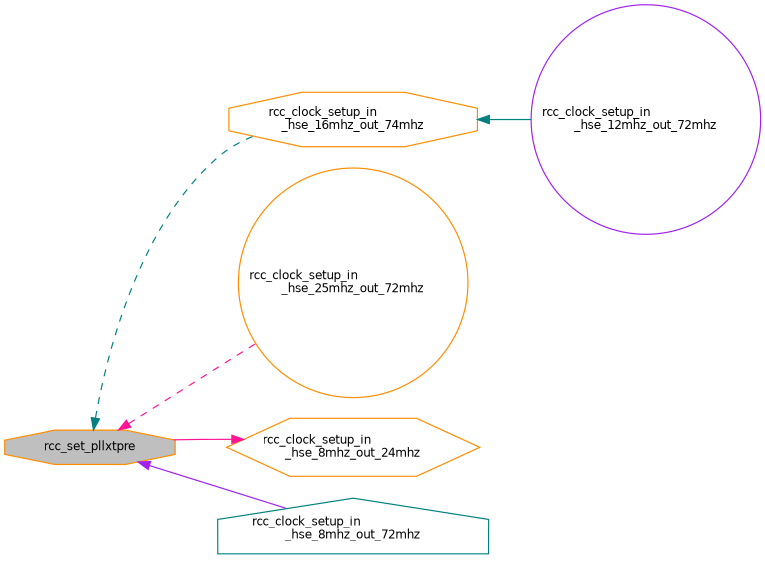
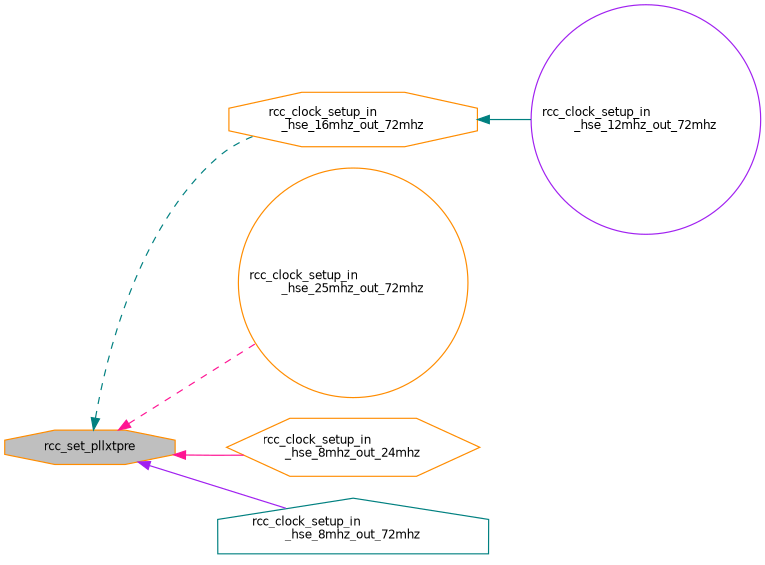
node "rcc_clock_setup_in _hse_16mhz_out_74mhz": label "rcc_clock_setup_in _hse_16mhz_out_74mhz" -> "rcc_clock_setup_in _hse_16mhz_out_72mhz"
edge "rcc_set_pllxtpre" -> "rcc_clock_setup_in _hse_8mhz_out_24mhz": reversed
